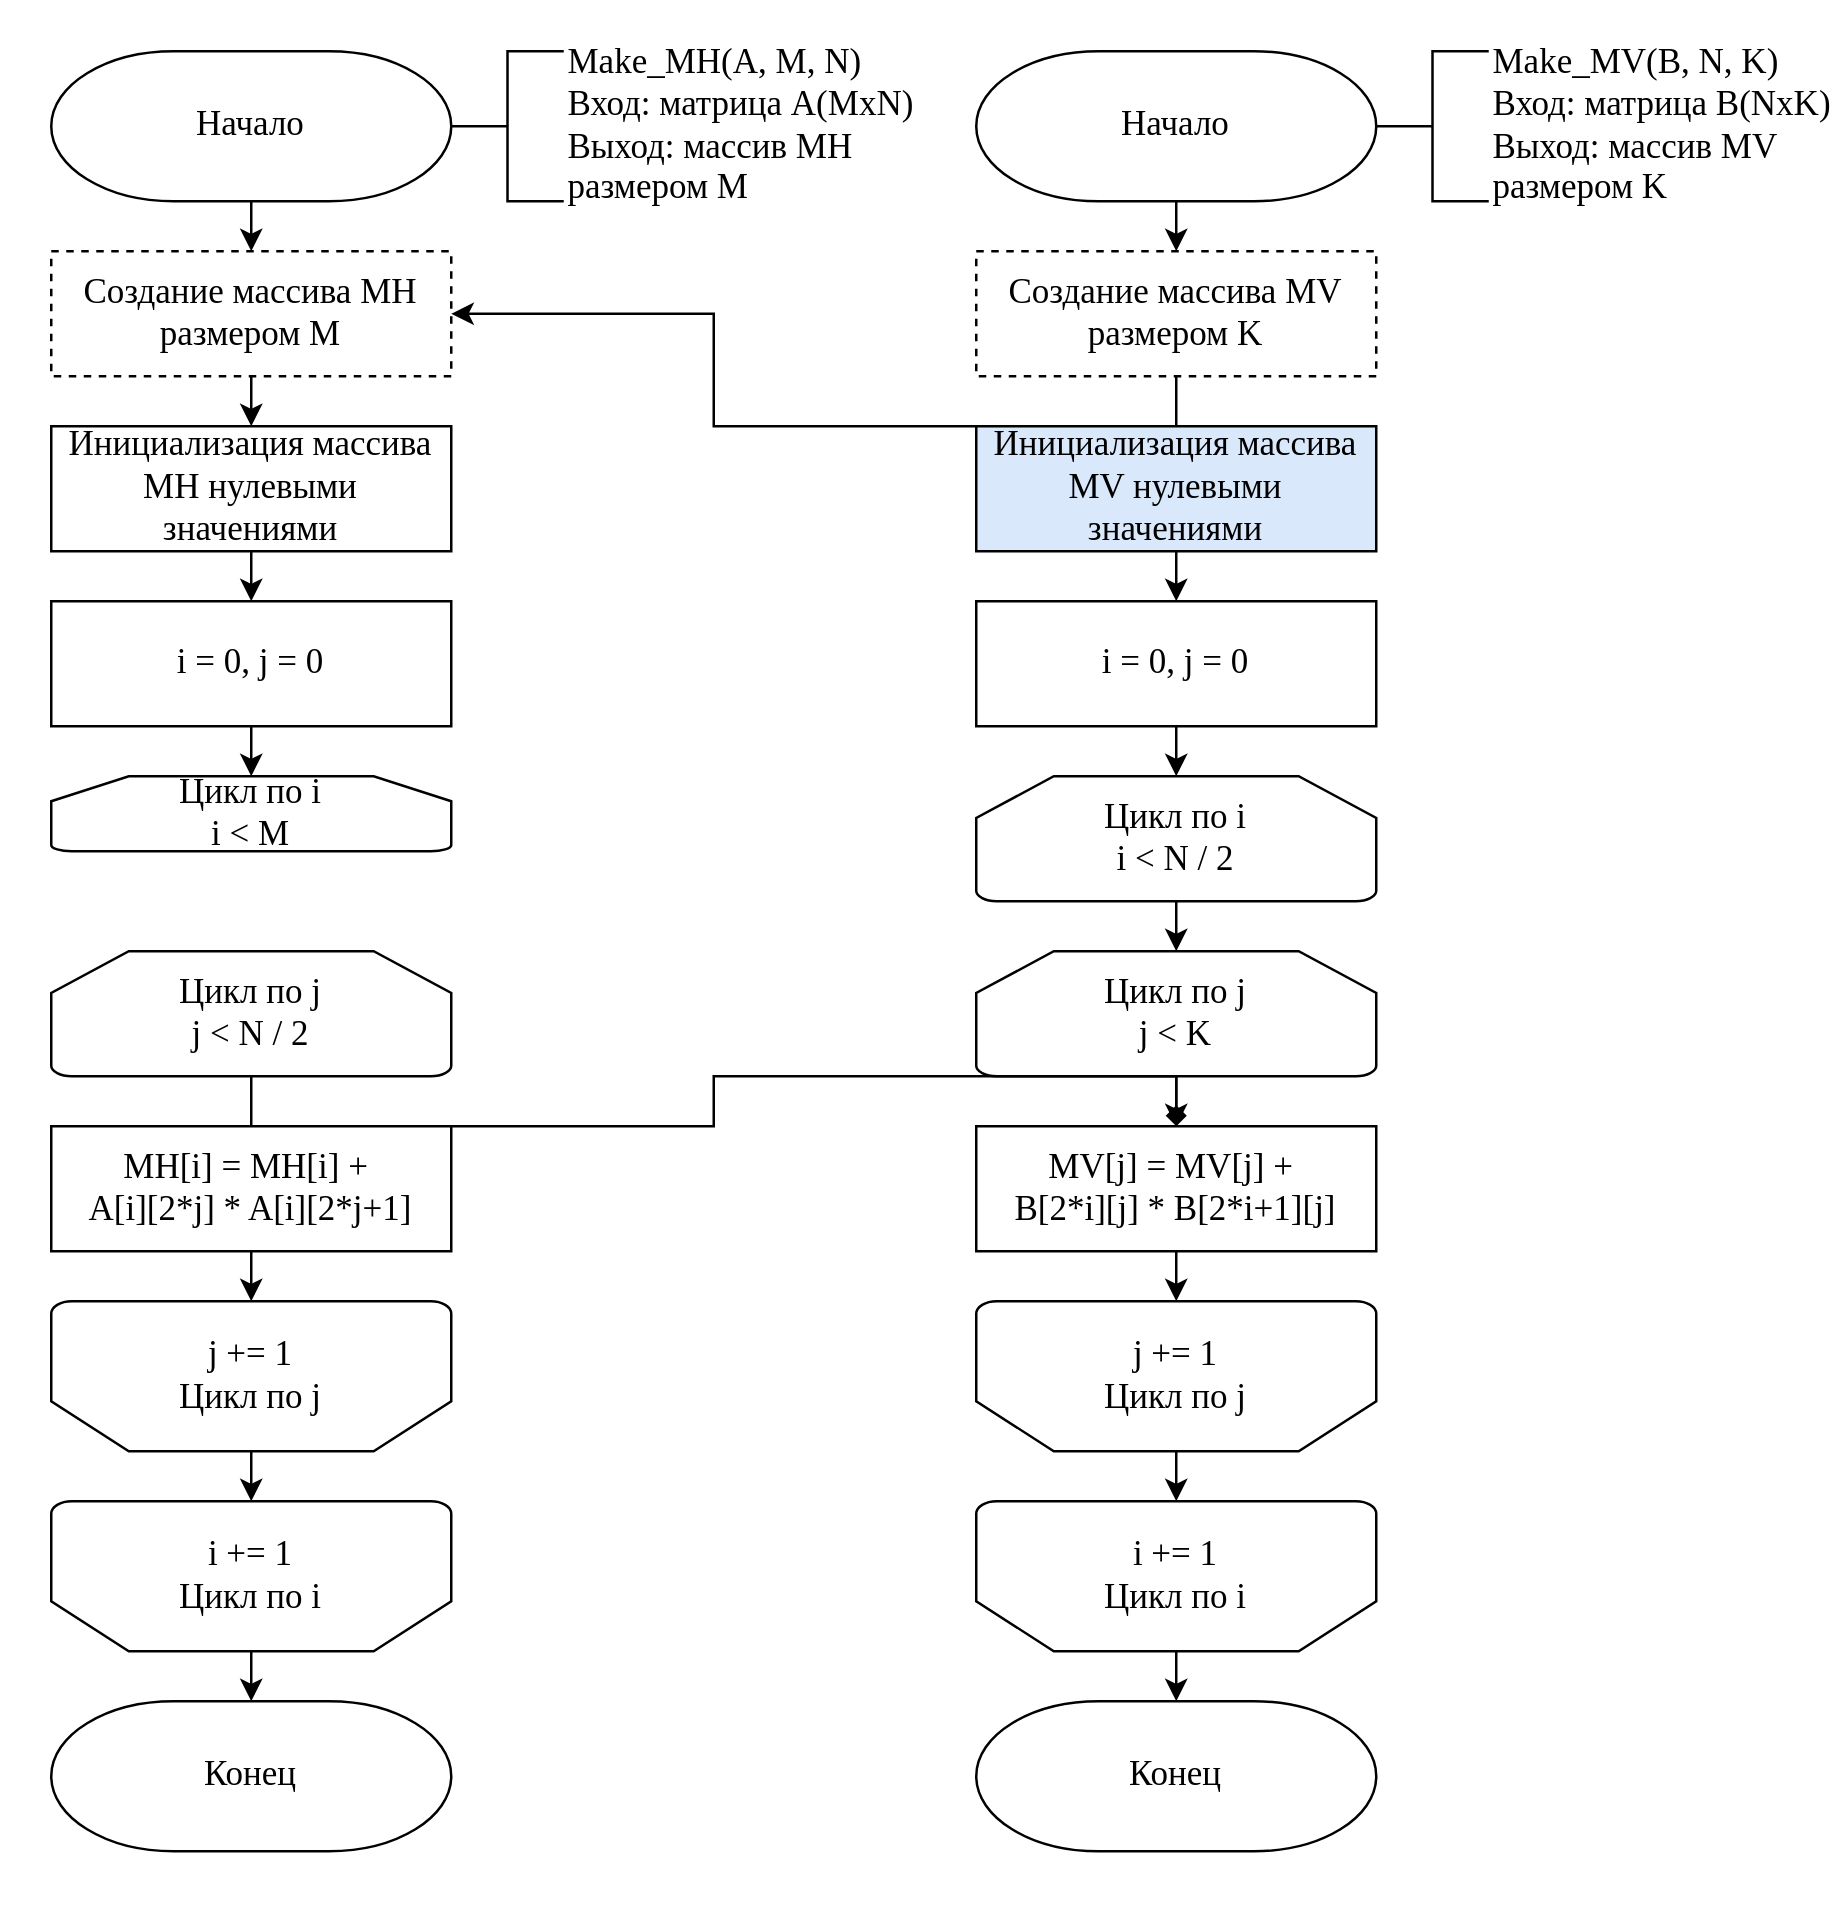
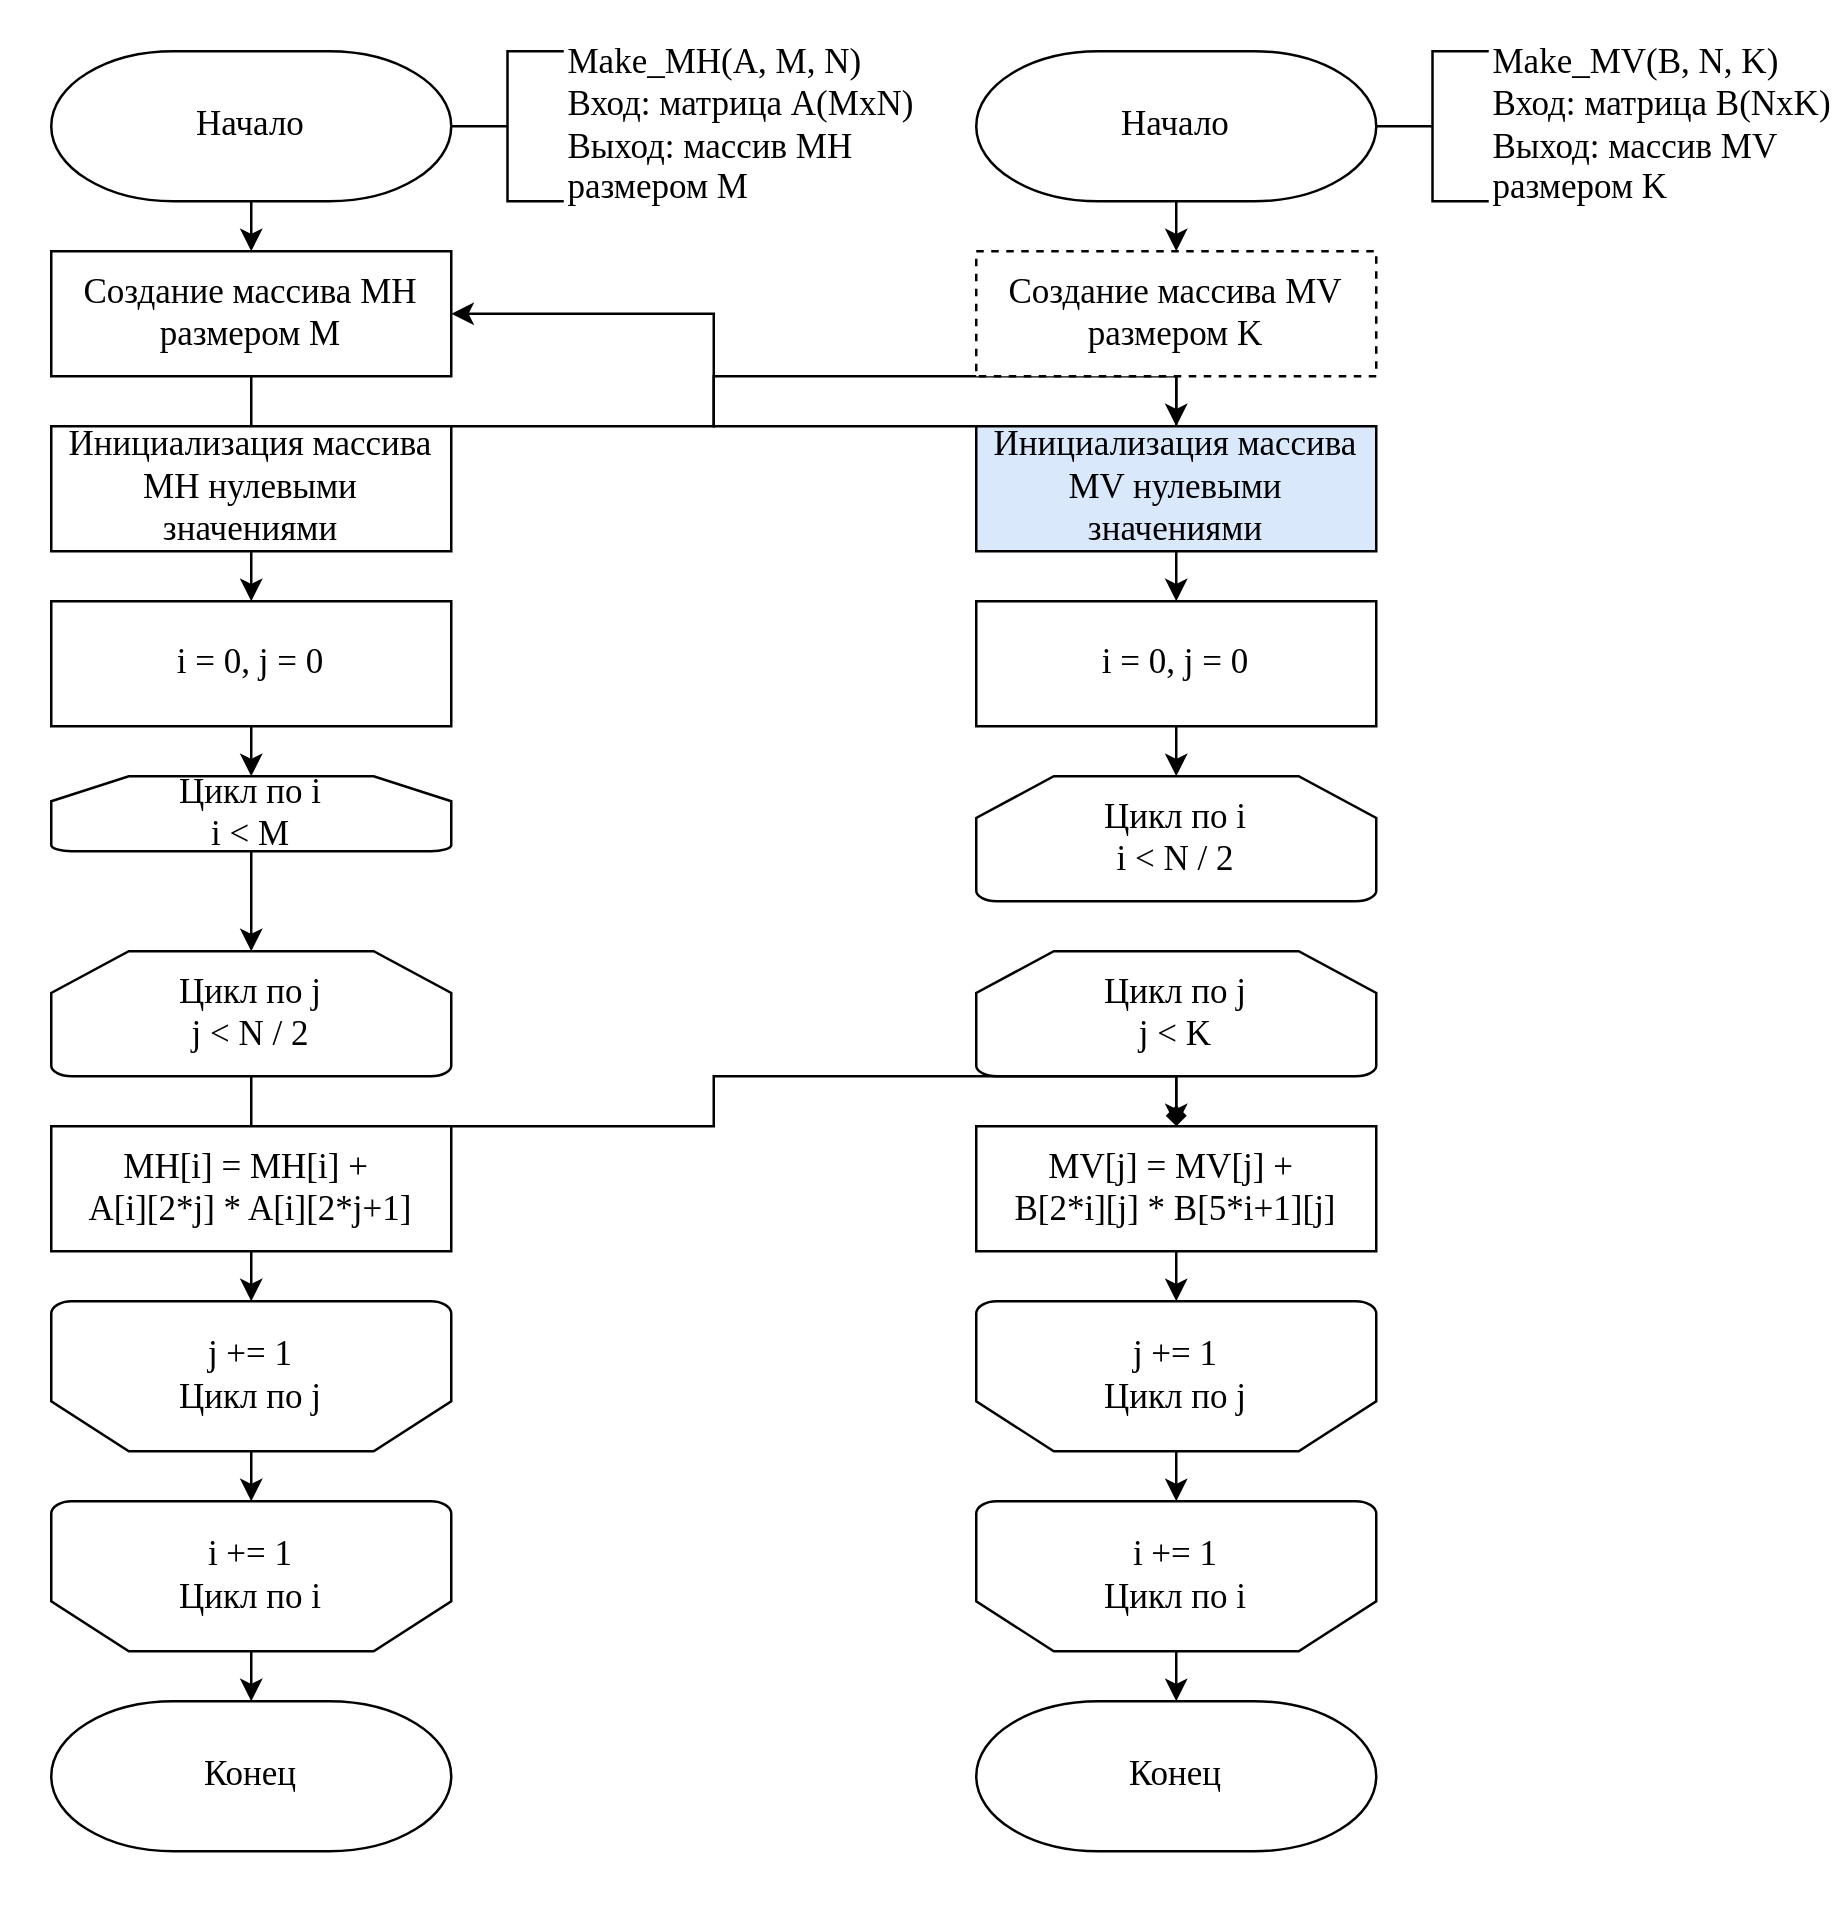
node "Создание массива MH размером M": style dashed -> solid
edge "Создание массива MH размером M" -> "Инициализация массива MH нулевыми значениями": now "Создание массива MH размером M" -> "Инициализация массива MV нулевыми значениями"
edge "Цикл по i i < M" -> "Цикл по j j < N / 2": added
edge "Цикл по i i < N / 2" -> "Цикл по j j < K": removed
node "MV[j] = MV[j] + B[2*i][j] * B[2*i+1][j]": label "MV[j] = MV[j] + B[2*i][j] * B[2*i+1][j]" -> "MV[j] = MV[j] + B[2*i][j] * B[5*i+1][j]"
